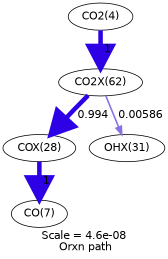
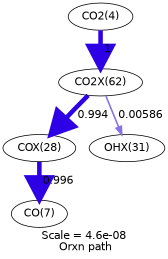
edge "COX(28)" -> "CO(7)": label " 1" -> " 0.996"
